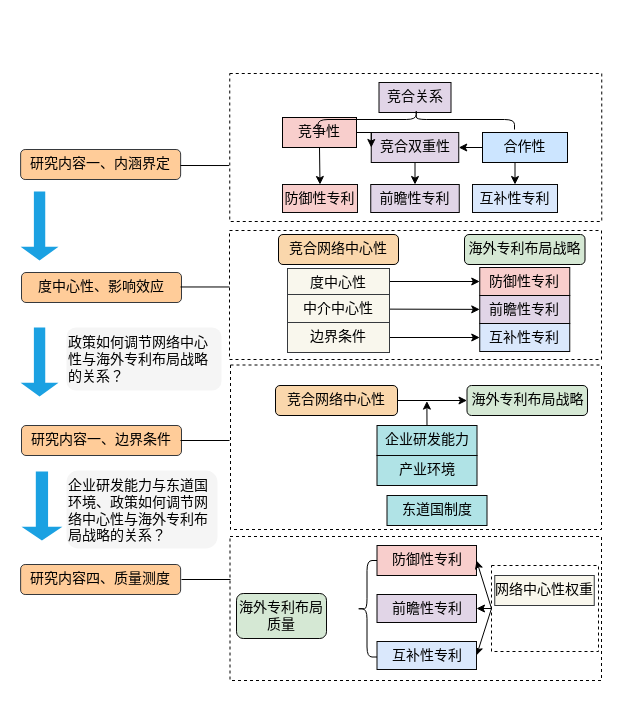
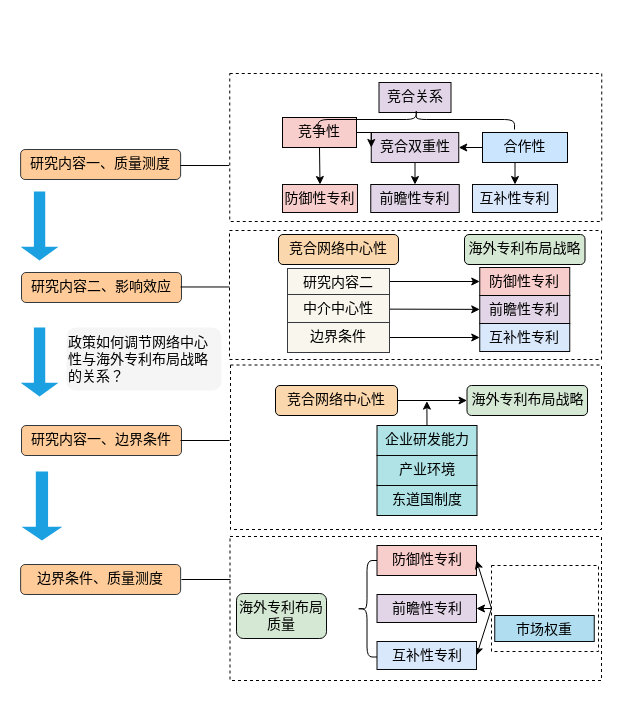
node "研究内容一、内涵界定": label "研究内容一、内涵界定" -> "研究内容一、质量测度"
node "度中心性": label "度中心性" -> "研究内容二"
node "度中心性、影响效应": label "度中心性、影响效应" -> "研究内容二、影响效应"
node "企业研发能力与东道国环境、政策如何调节网络中心性与海外专利布局战略的关系？": removed
node "东道国制度": moved (437, 511) -> (427, 501)
node "研究内容四、质量测度": label "研究内容四、质量测度" -> "边界条件、质量测度"
node "网络中心性权重": removed
node "市场权重": added
